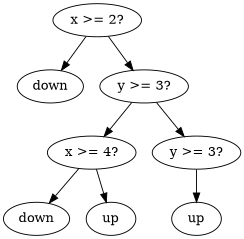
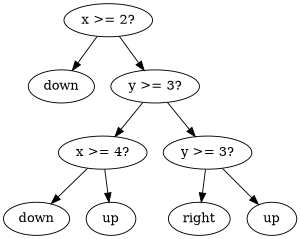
node "right": added
